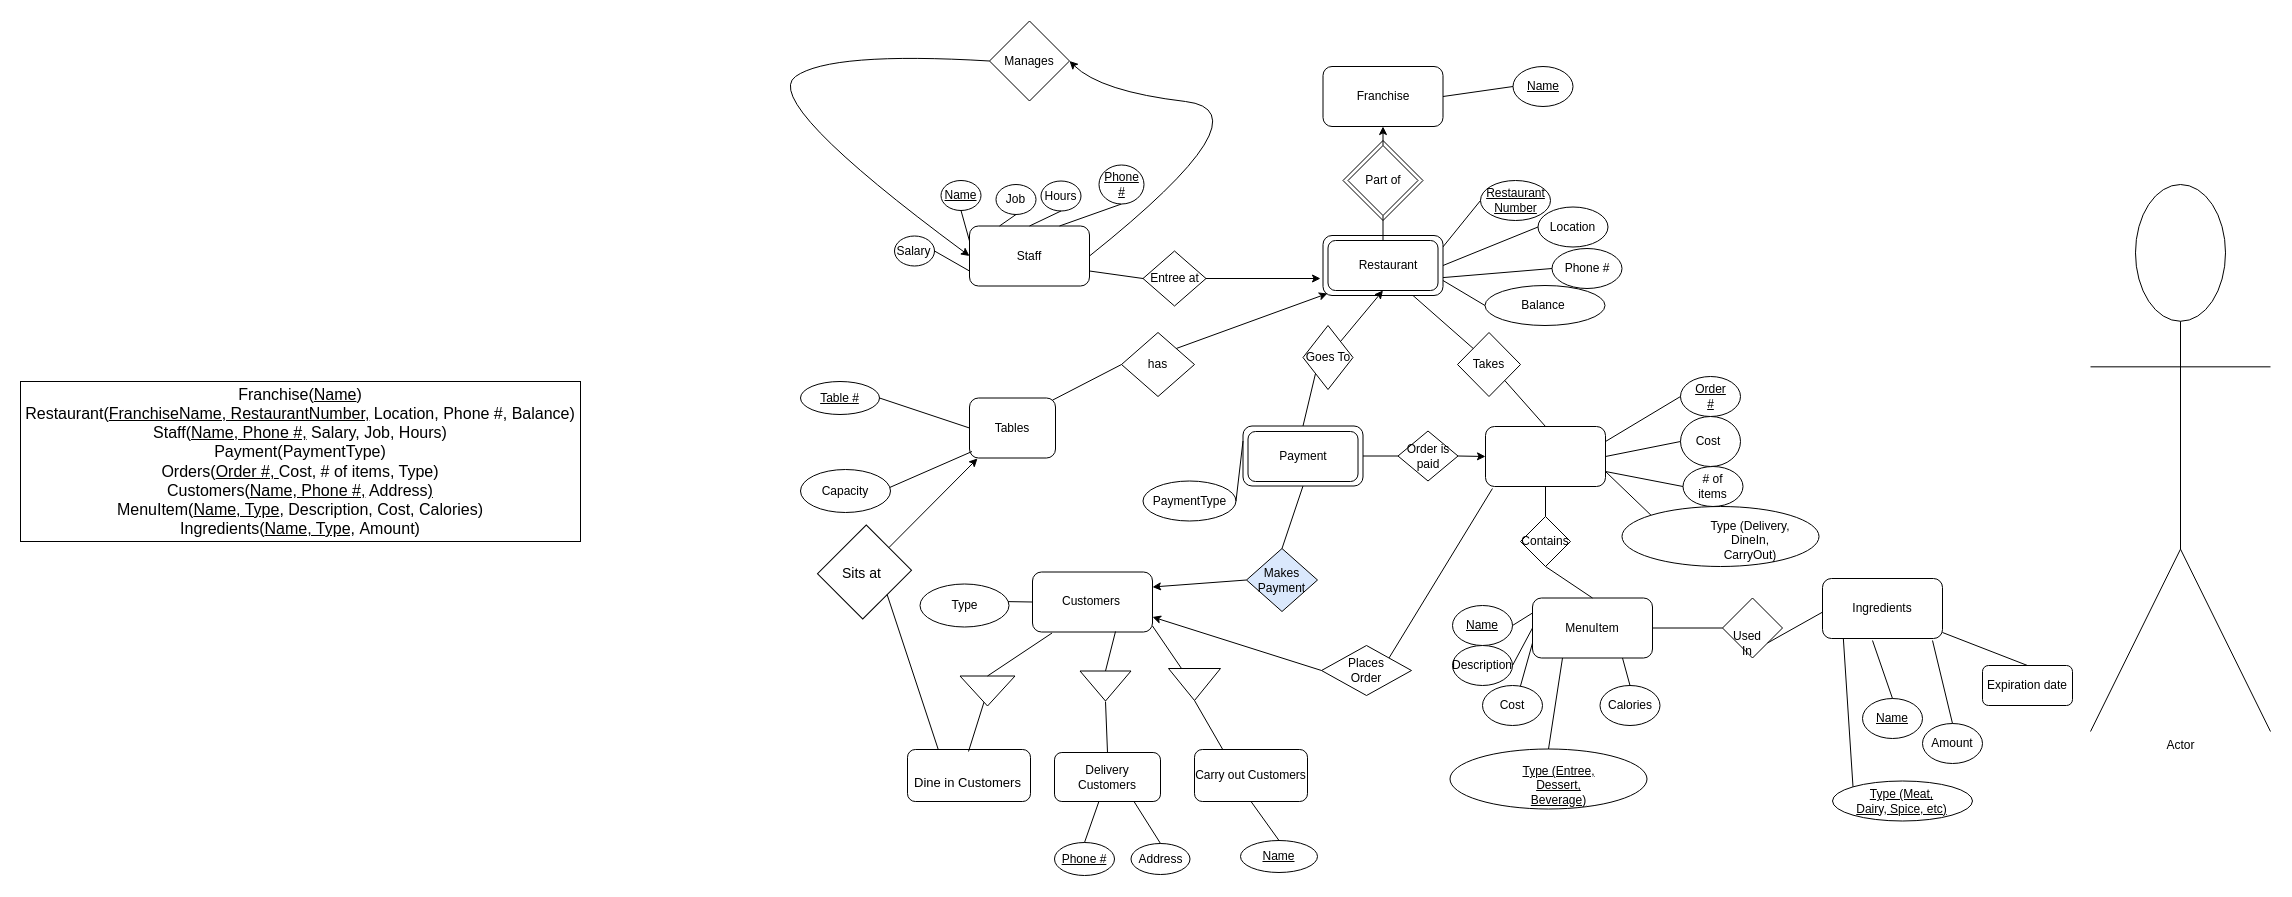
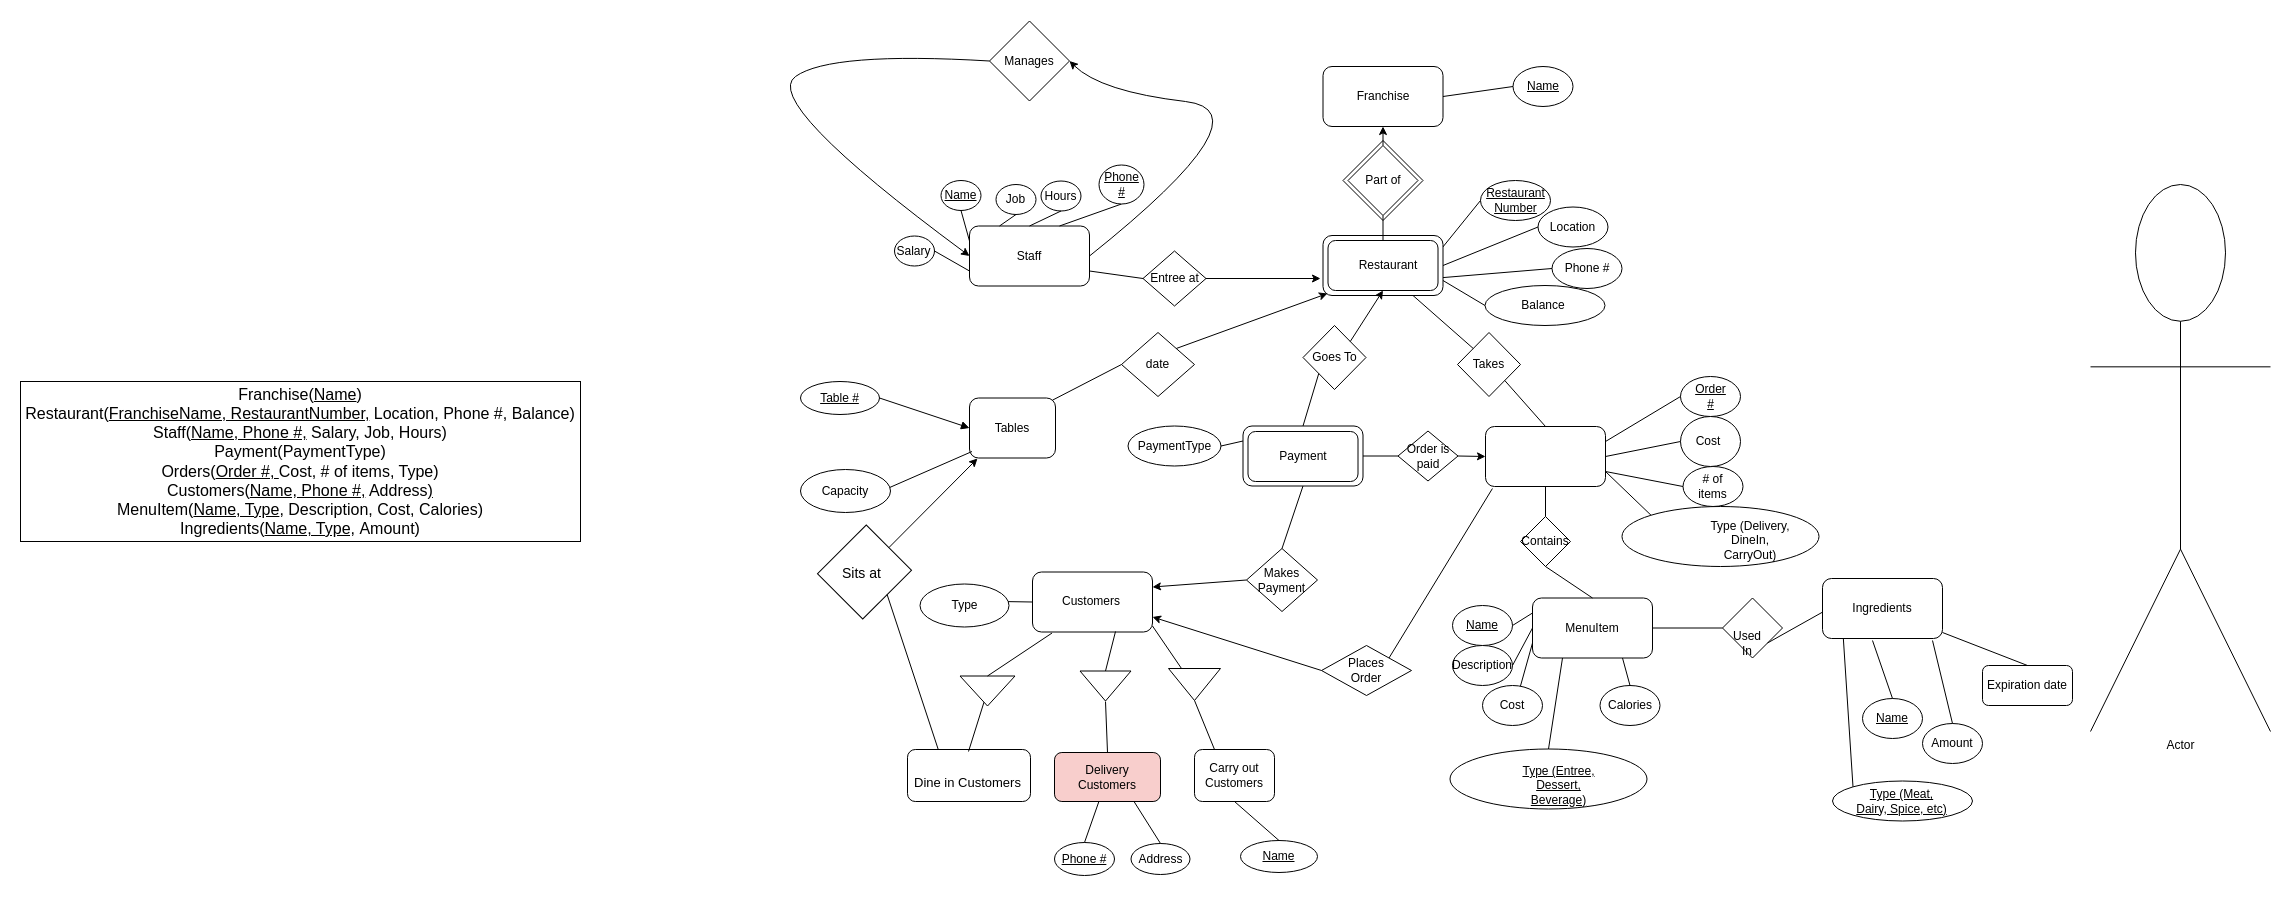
node "Goes To": size 50x64 -> 63x64
node "has": label "has" -> "date"
edge "Table #" -- "Tables": arrowhead none -> block
node "PaymentType": moved (1190, 501) -> (1175, 446)
node "Makes Payment": fillcolor #dae8fc -> #ffffff
node "Carry out Customers": size 113x52 -> 80x52
node "Delivery Customers": fillcolor #ffffff -> #f8cecc
